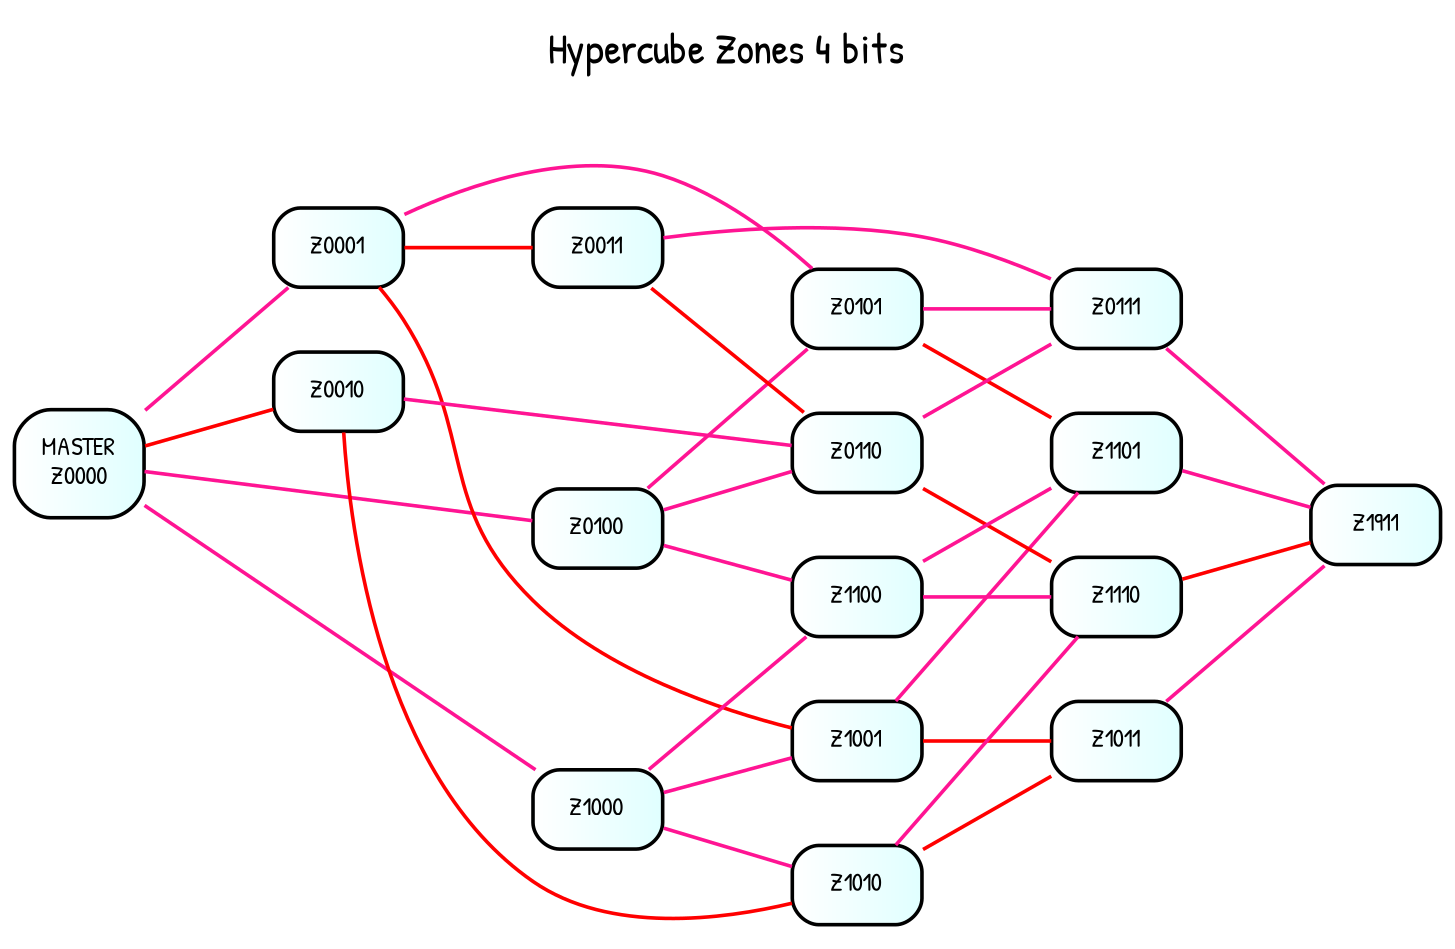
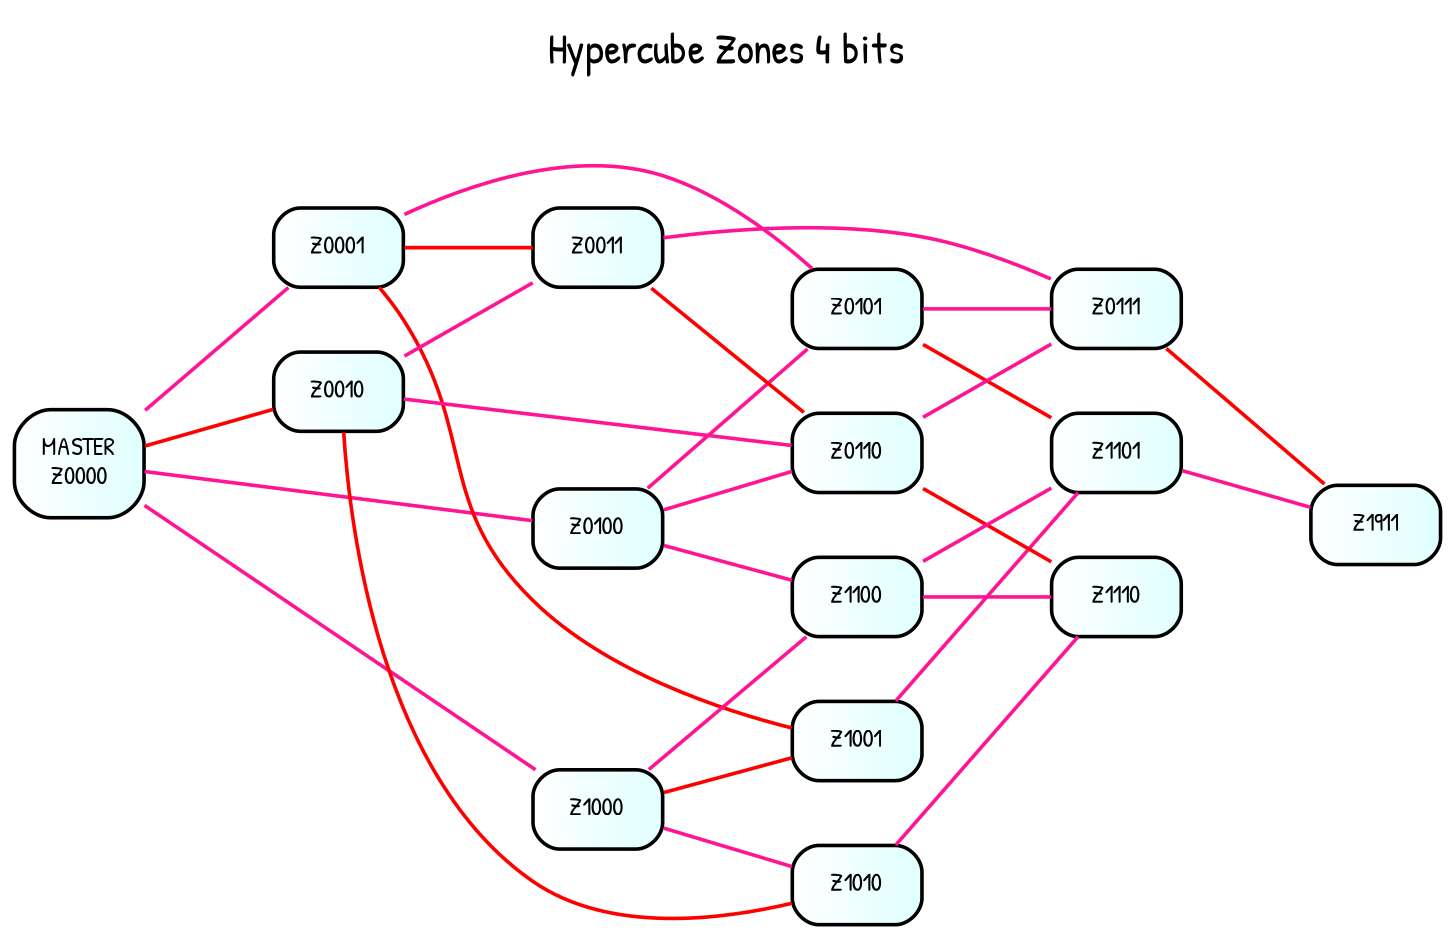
edge "Z0011" -- "Z0010": added
edge "Z0111" -- "Z1911": color deeppink -> red
edge "Z1911" -- "Z1110": removed
node "Z1011": removed
edge "Z1001" -- "Z1000": color deeppink -> red
